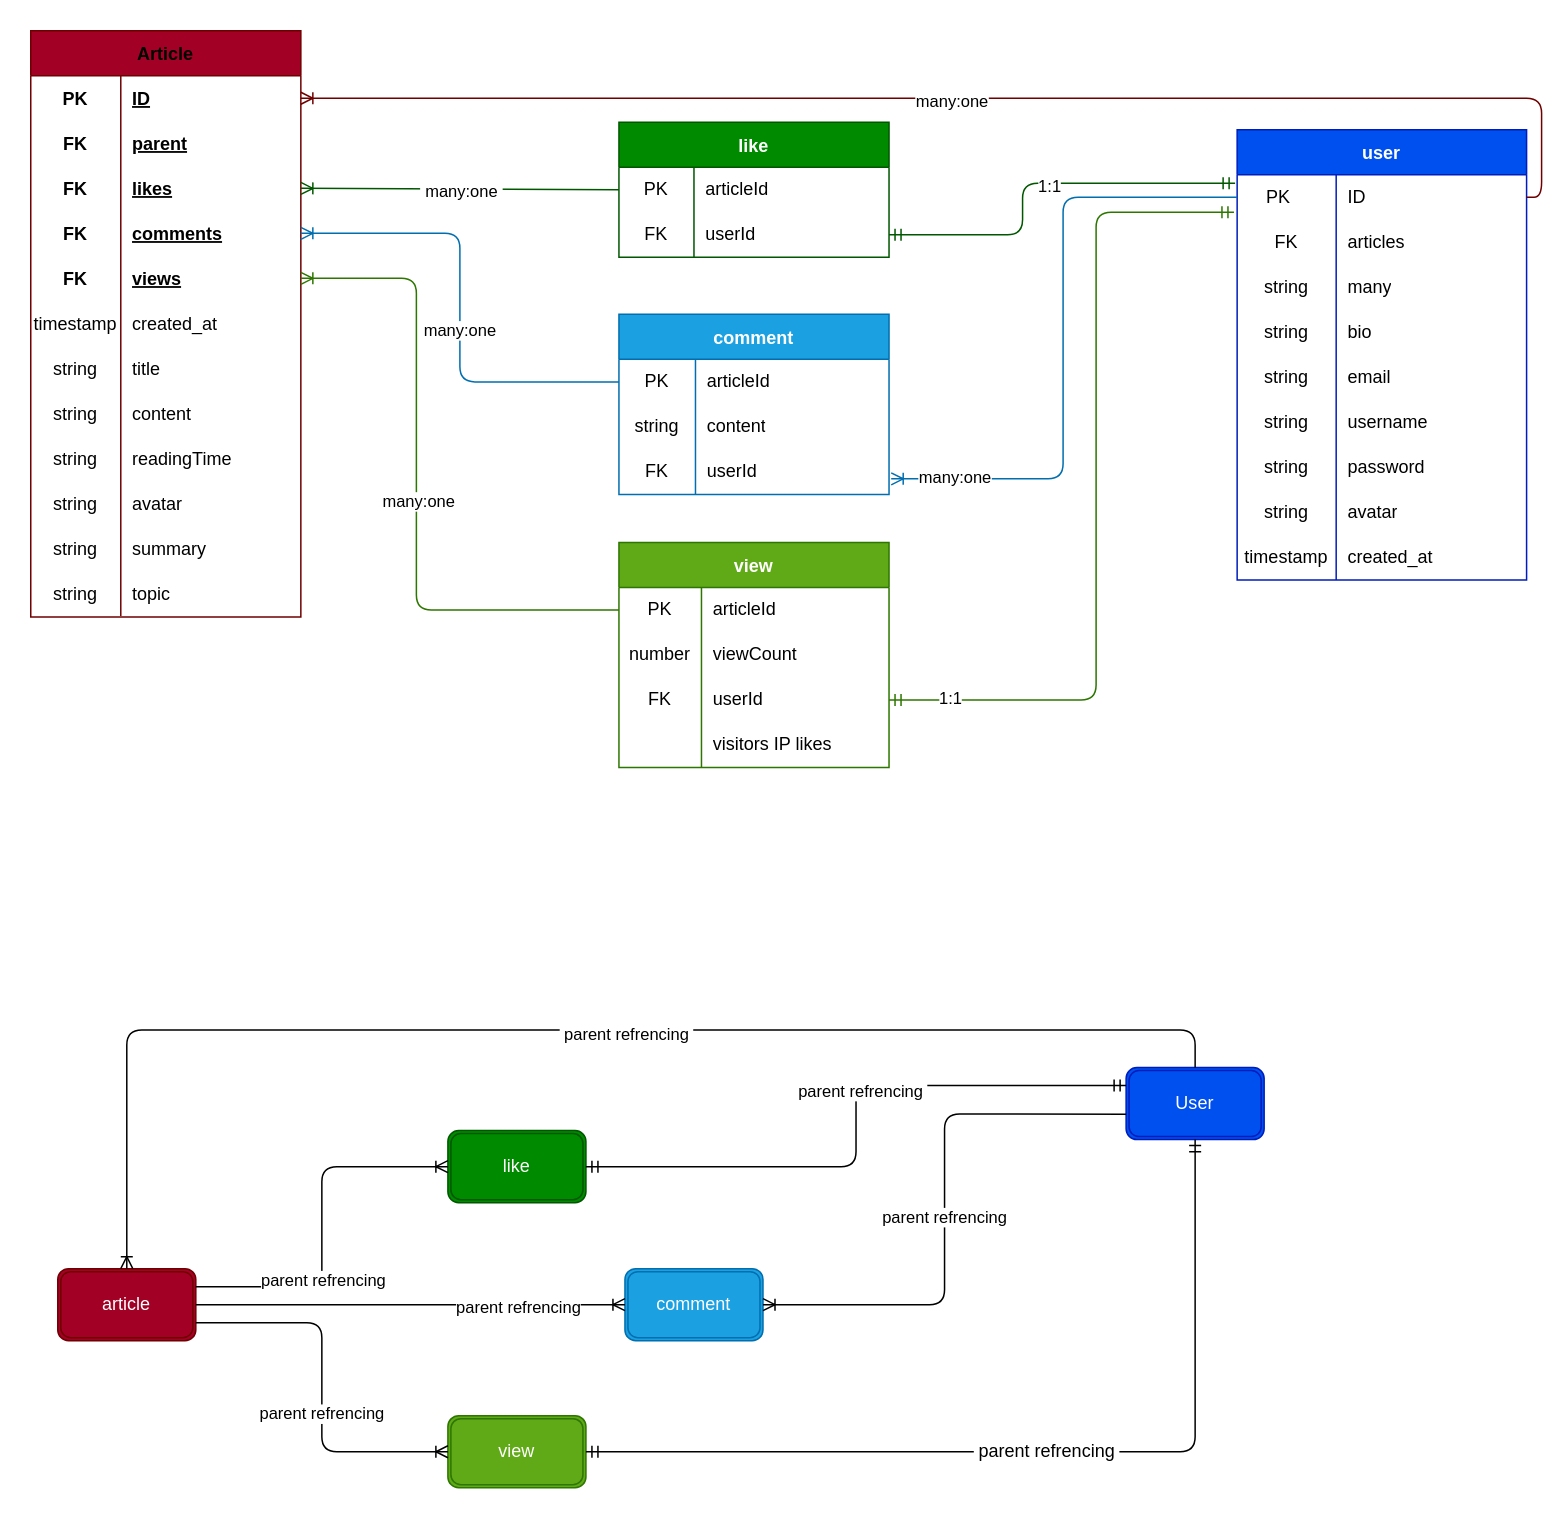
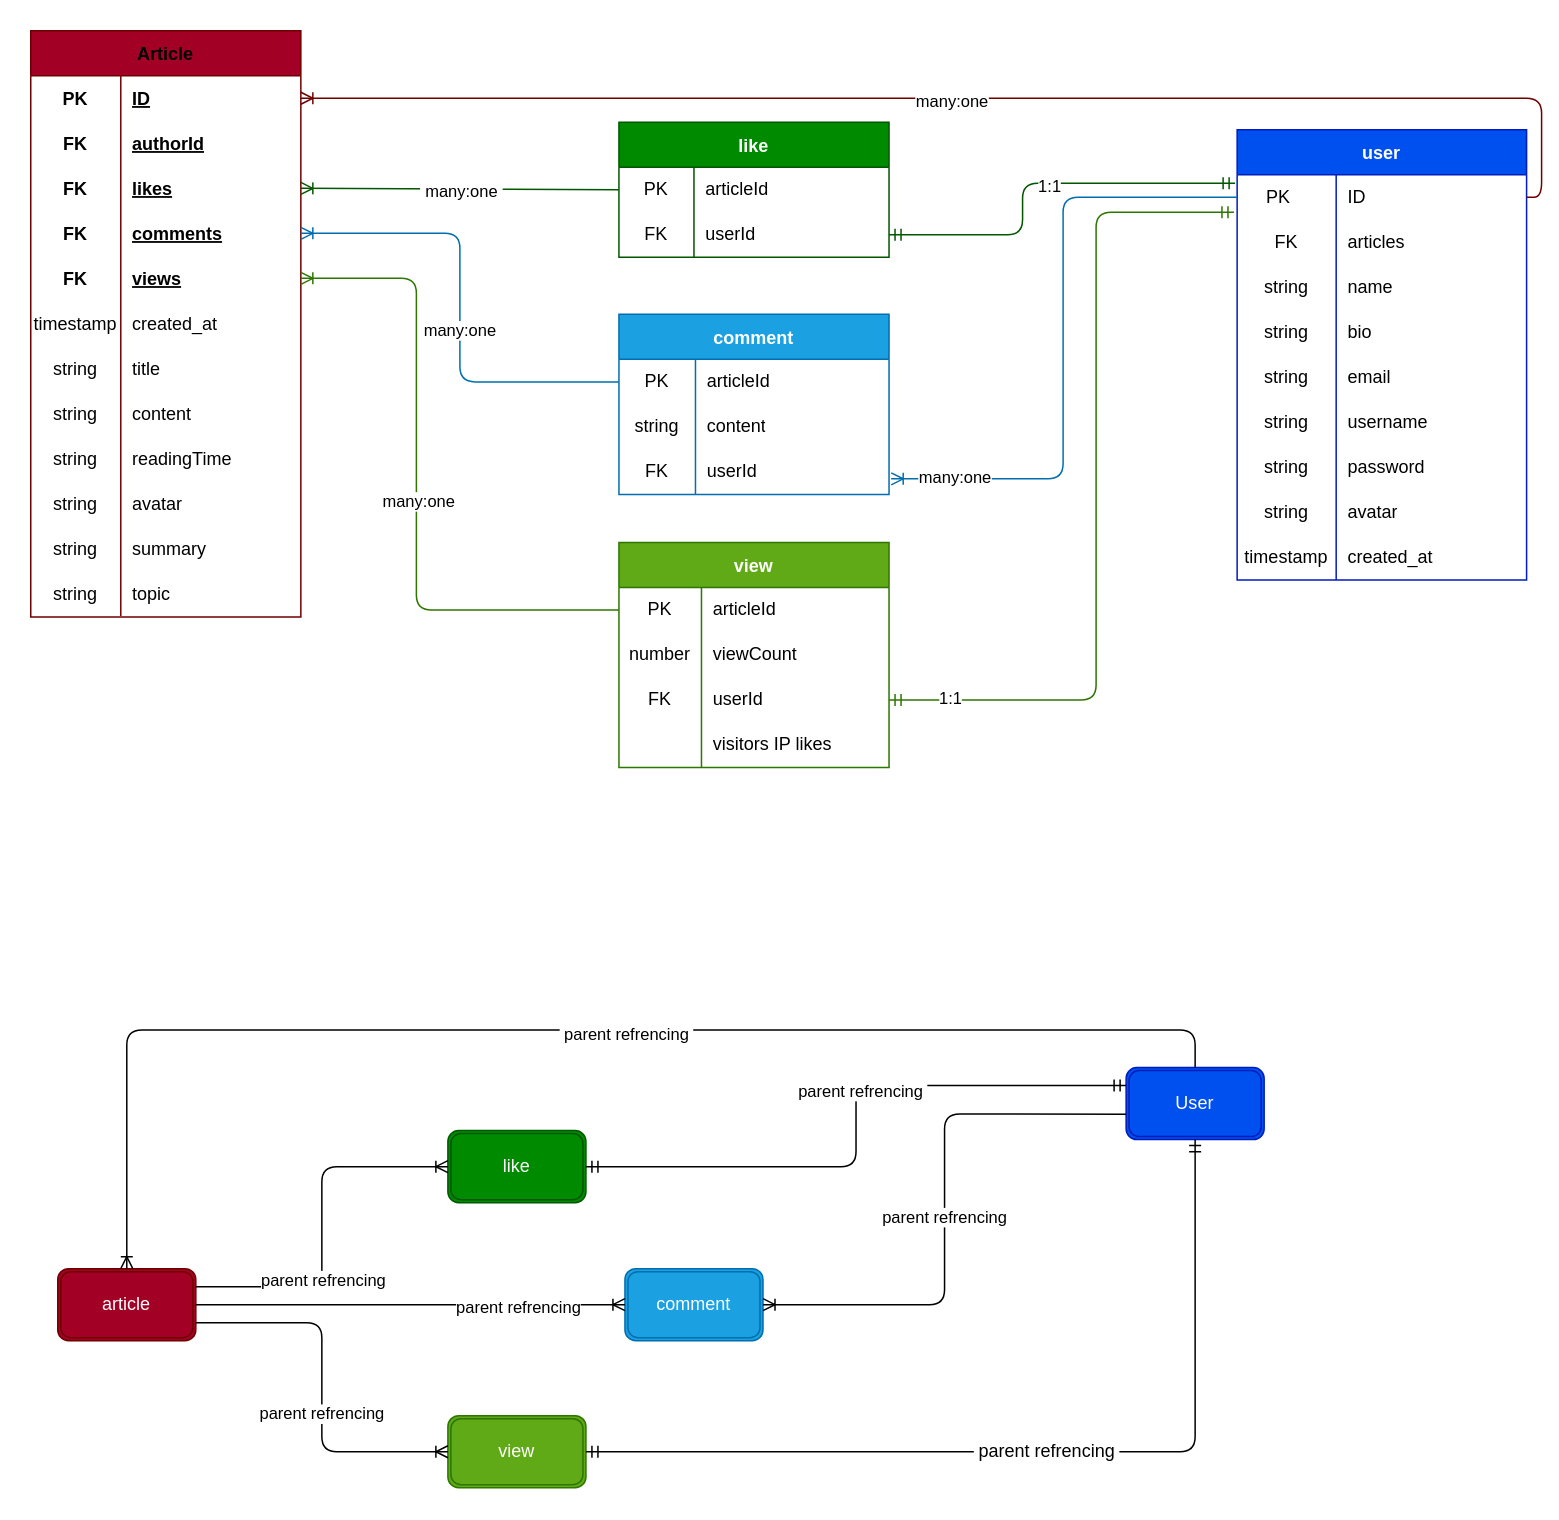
node "parent": label "parent" -> "authorId"
node "many": label "many" -> "name"
